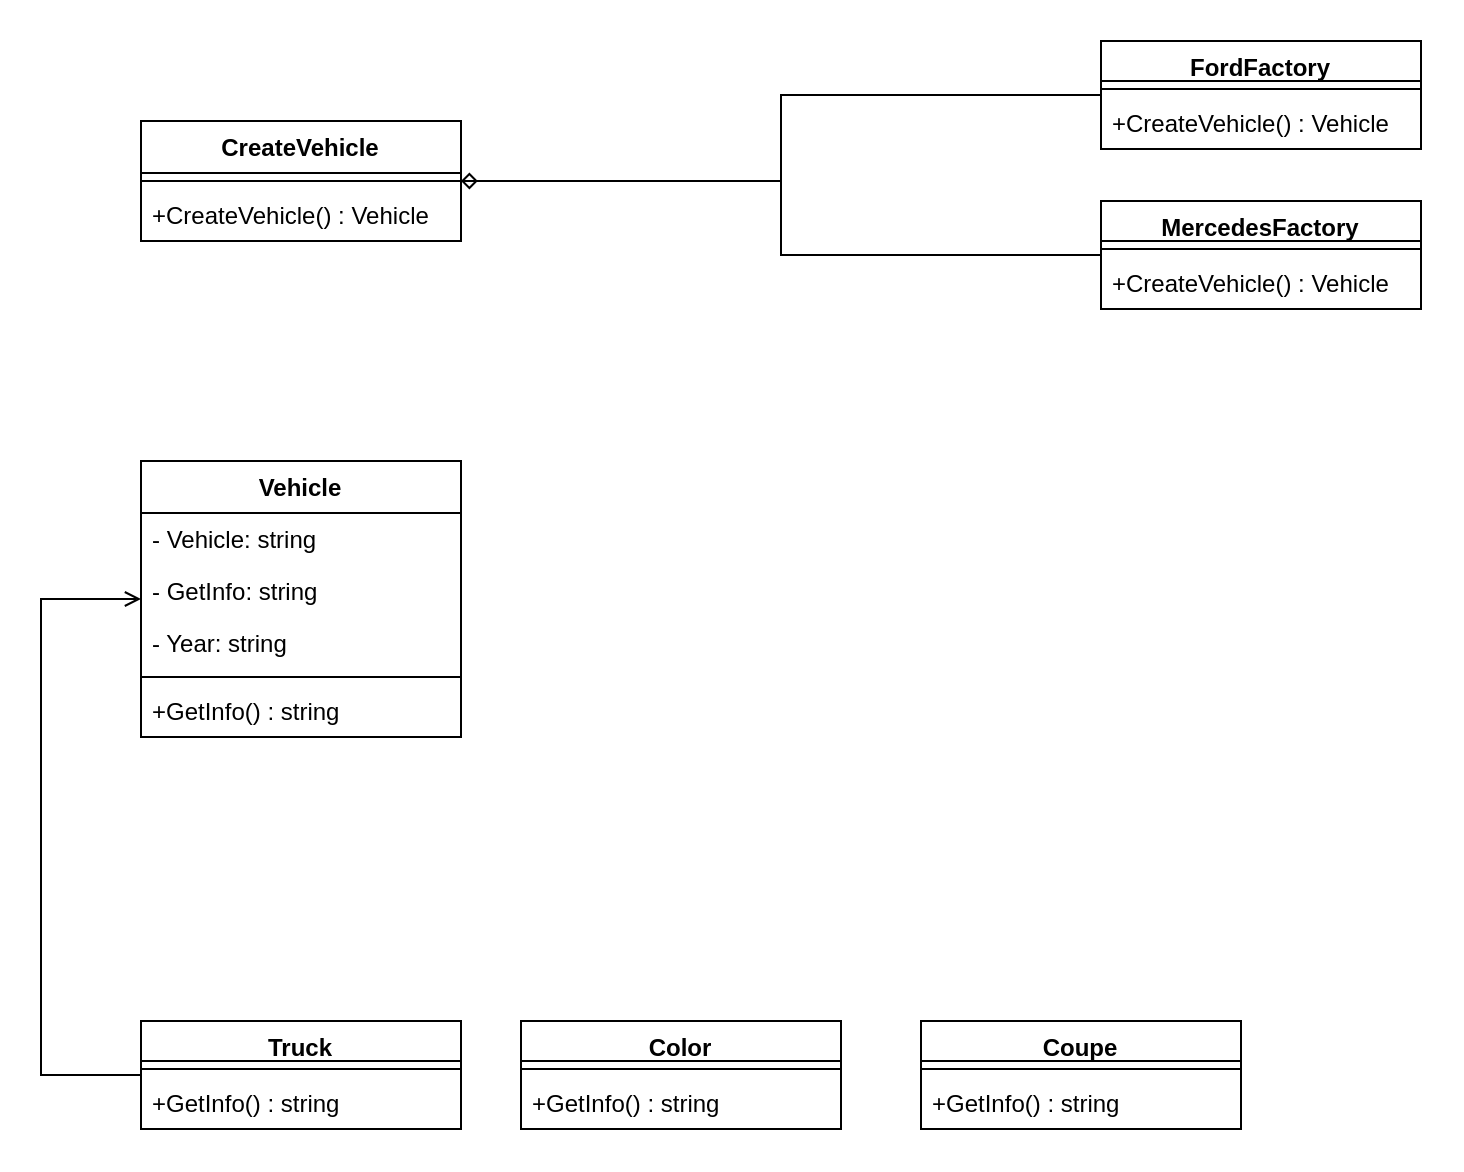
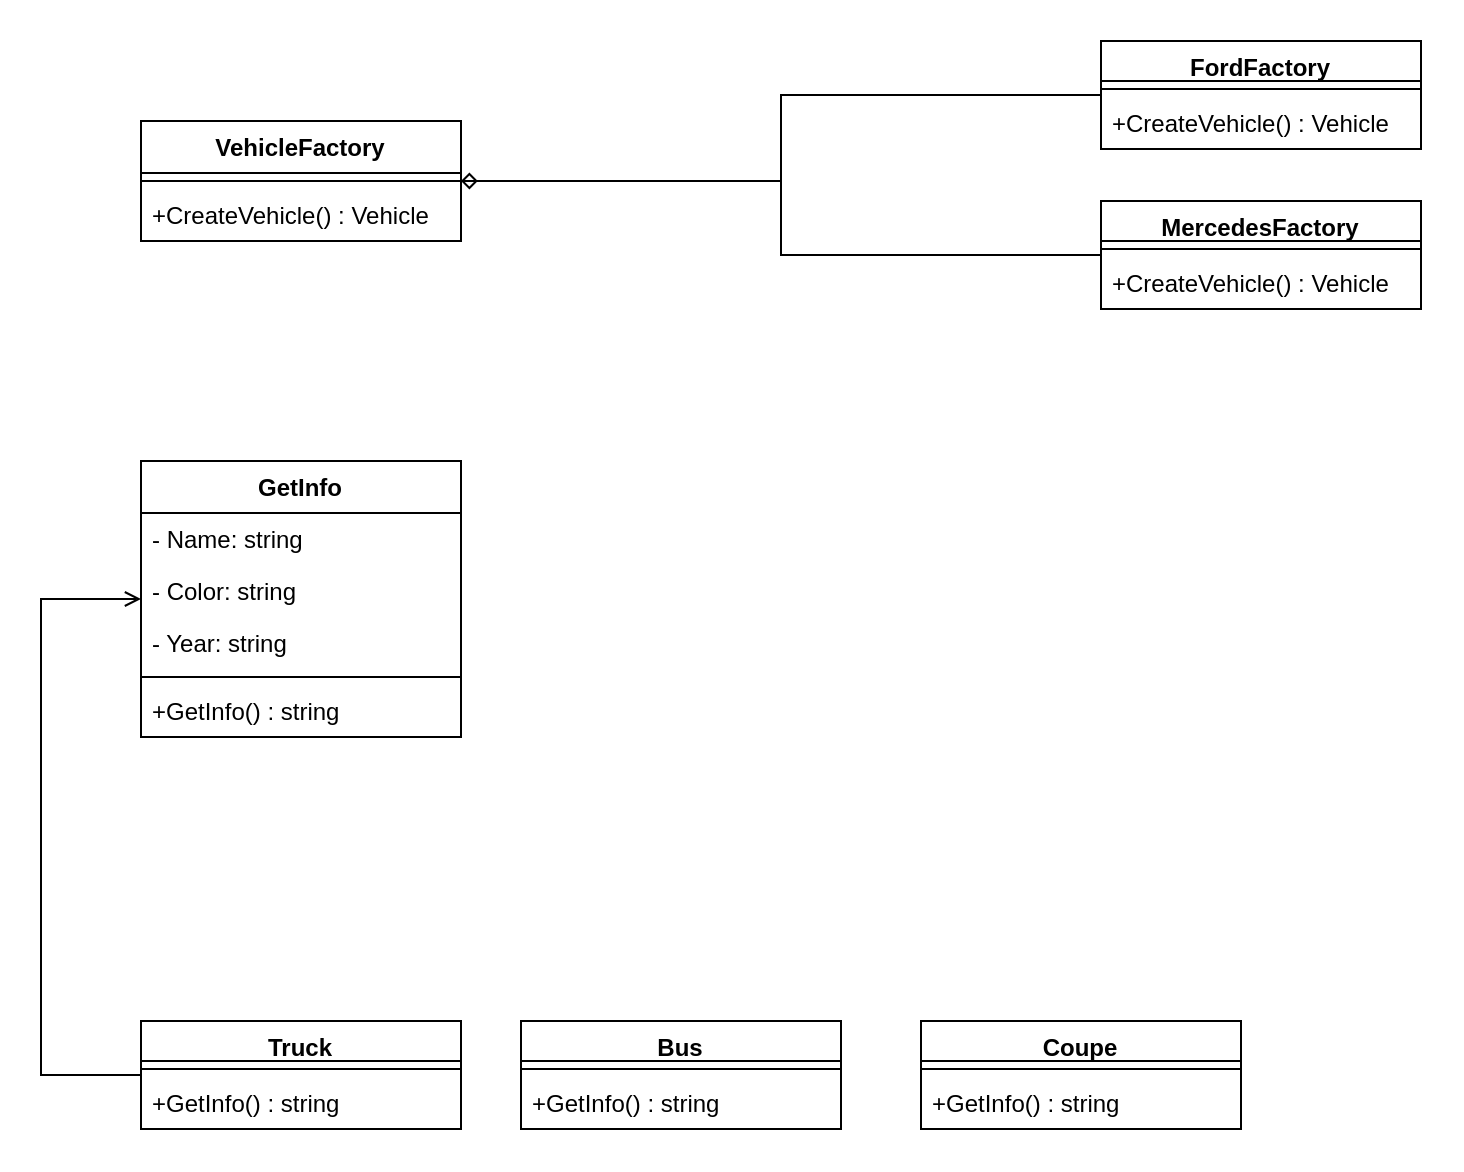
node "CreateVehicle": label "CreateVehicle" -> "VehicleFactory"
node "Vehicle": label "Vehicle" -> "GetInfo"
node "- Vehicle: string": label "- Vehicle: string" -> "- Name: string"
node "- GetInfo: string": label "- GetInfo: string" -> "- Color: string"
node "Color": label "Color" -> "Bus"
